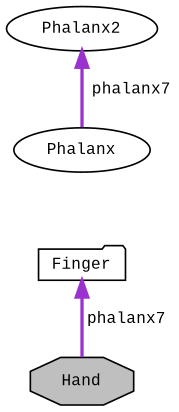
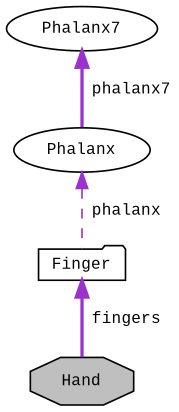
node "Phalanx2": label "Phalanx2" -> "Phalanx7"
edge "Finger" -> "Phalanx": added, label "phalanx"
edge "Hand" -> "Finger": label " phalanx7" -> " fingers"
